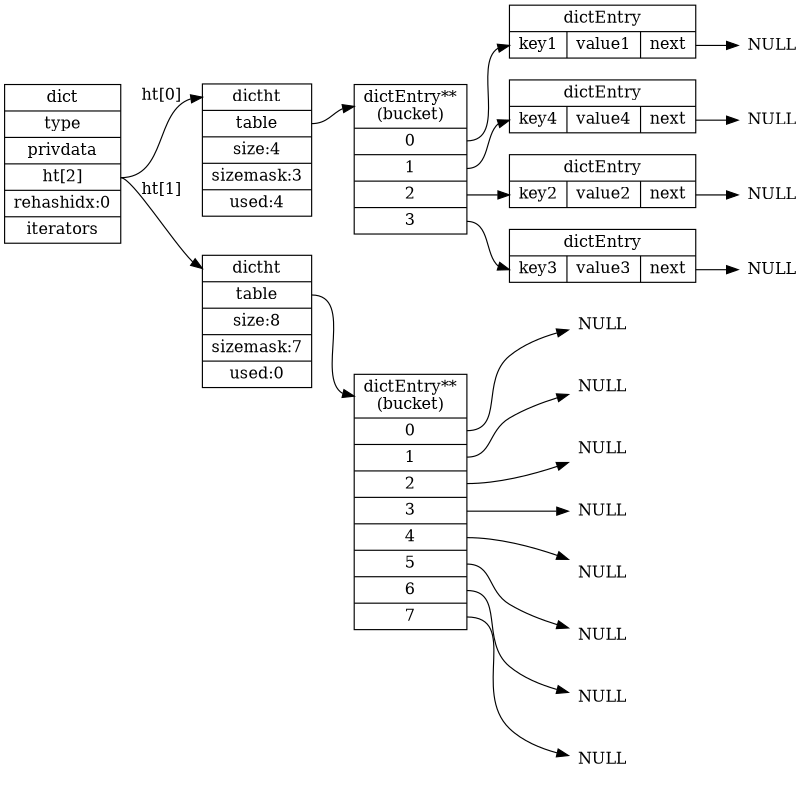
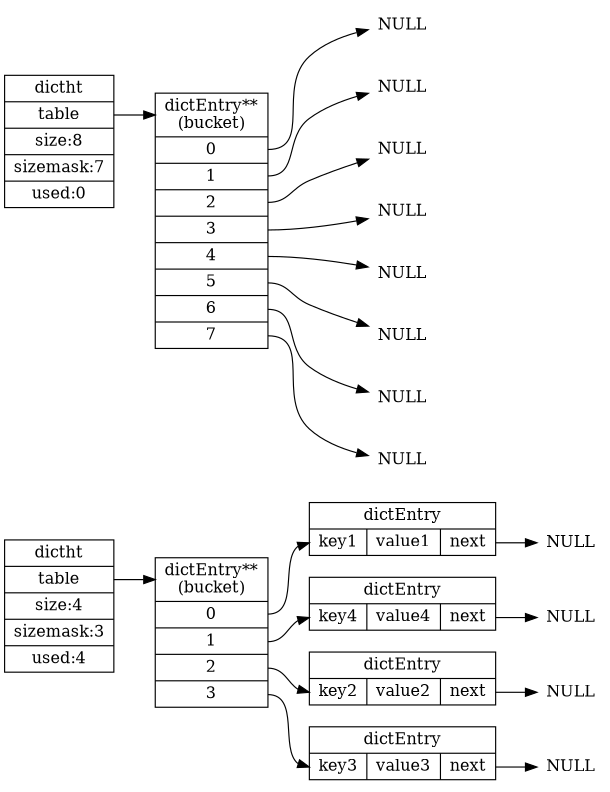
node "dict": removed
